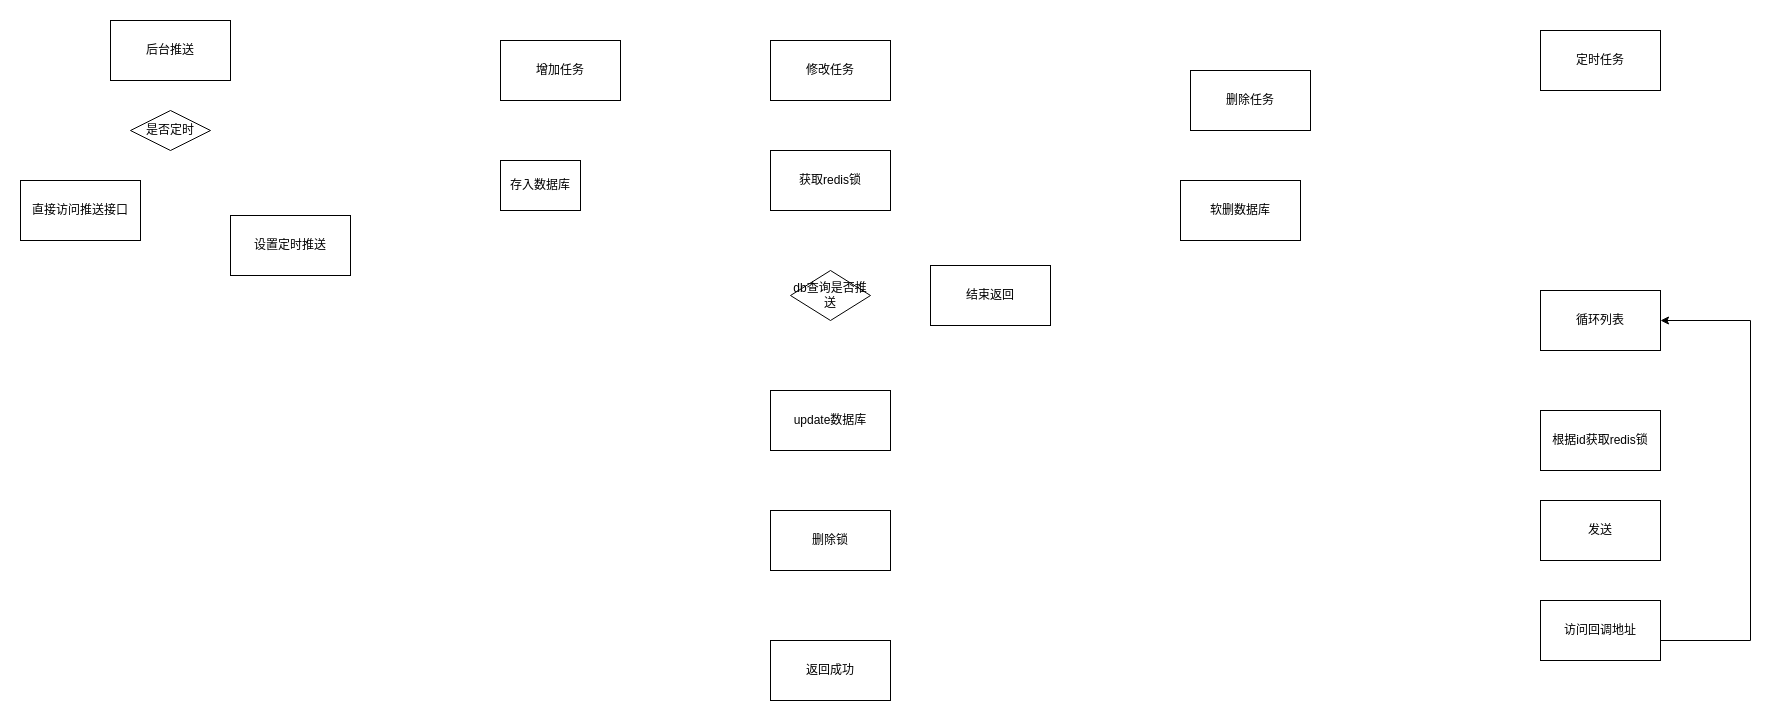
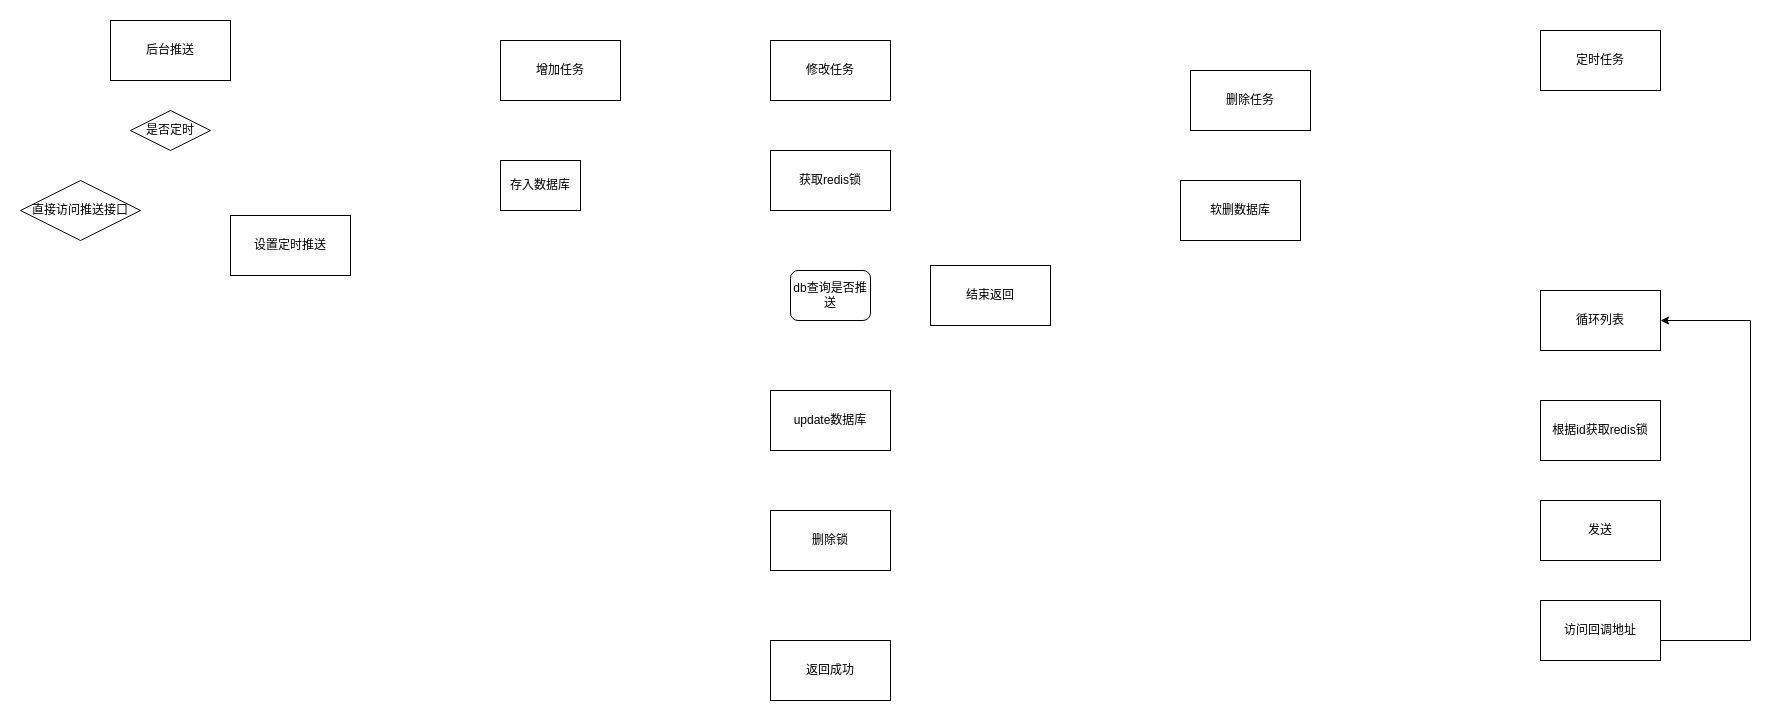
node "直接访问推送接口": shape rectangle -> diamond
node "db查询是否推送": shape diamond -> rounded rectangle
node "根据id获取redis锁": moved (1601, 441) -> (1601, 431)
